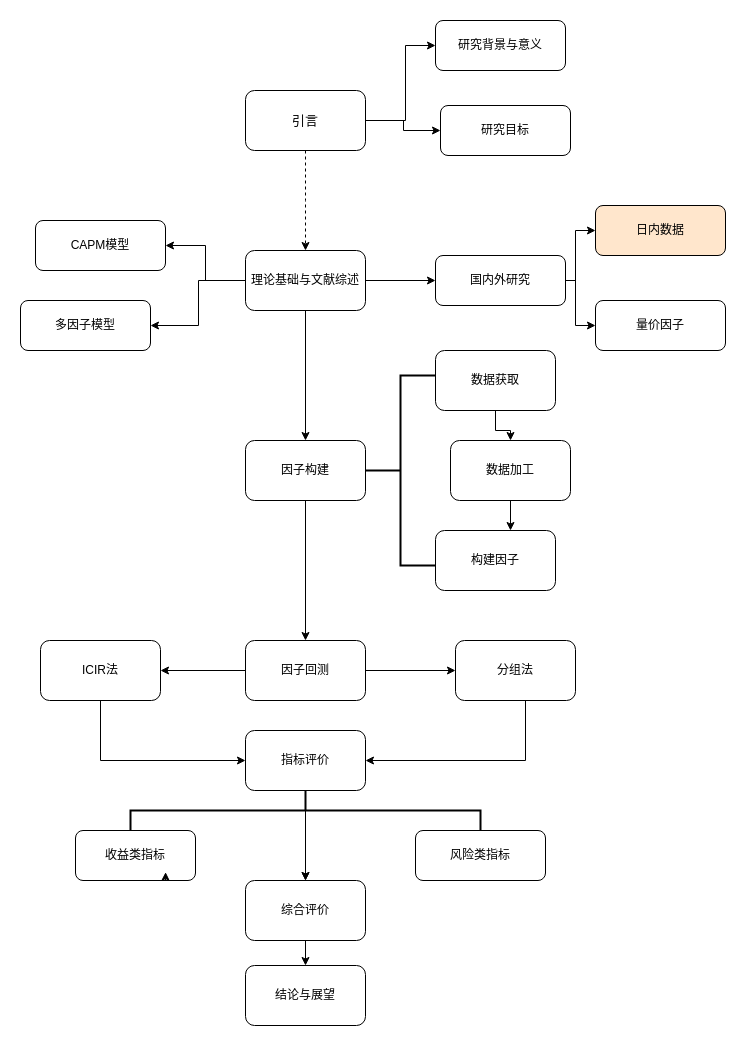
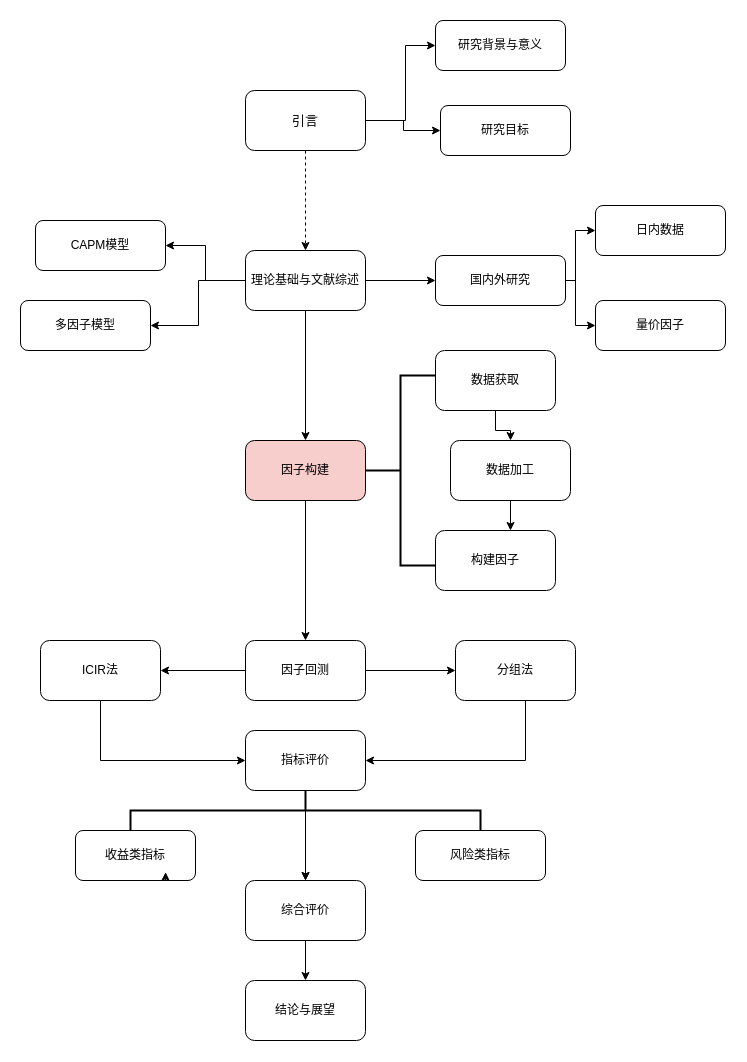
node "日内数据": fillcolor #ffe6cc -> #ffffff
node "因子构建": fillcolor #ffffff -> #f8cecc
node "结论与展望": moved (306, 996) -> (306, 1011)
